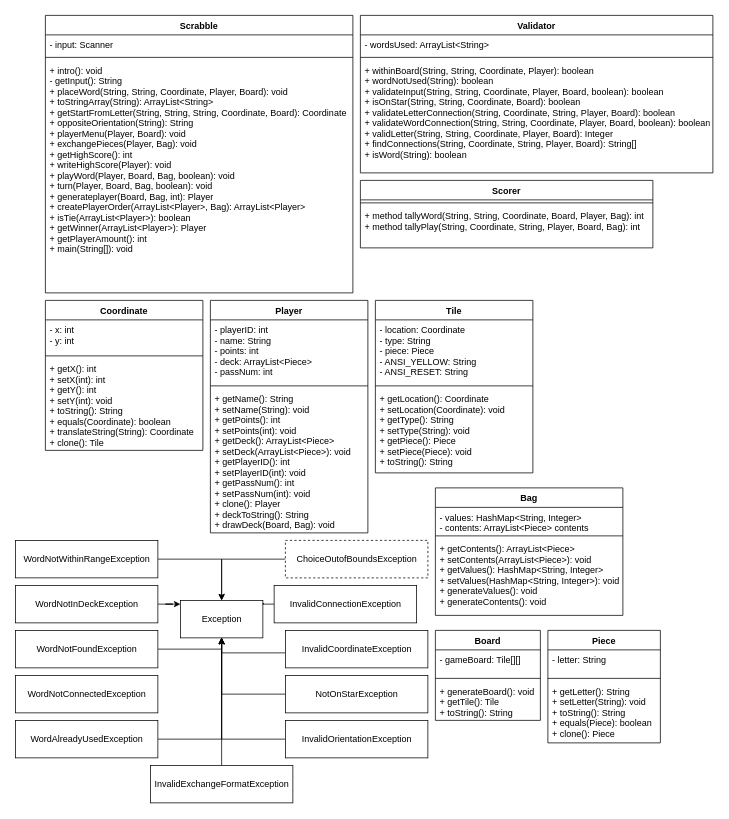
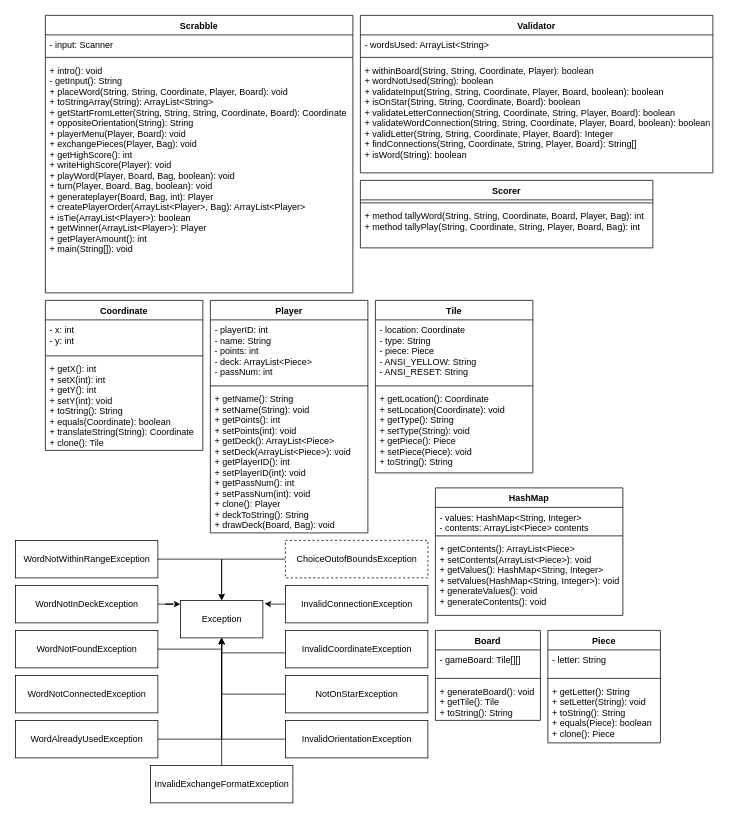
node "Bag": label "Bag" -> "HashMap"
node "InvalidConnectionException": moved (345, 604) -> (357, 604)
